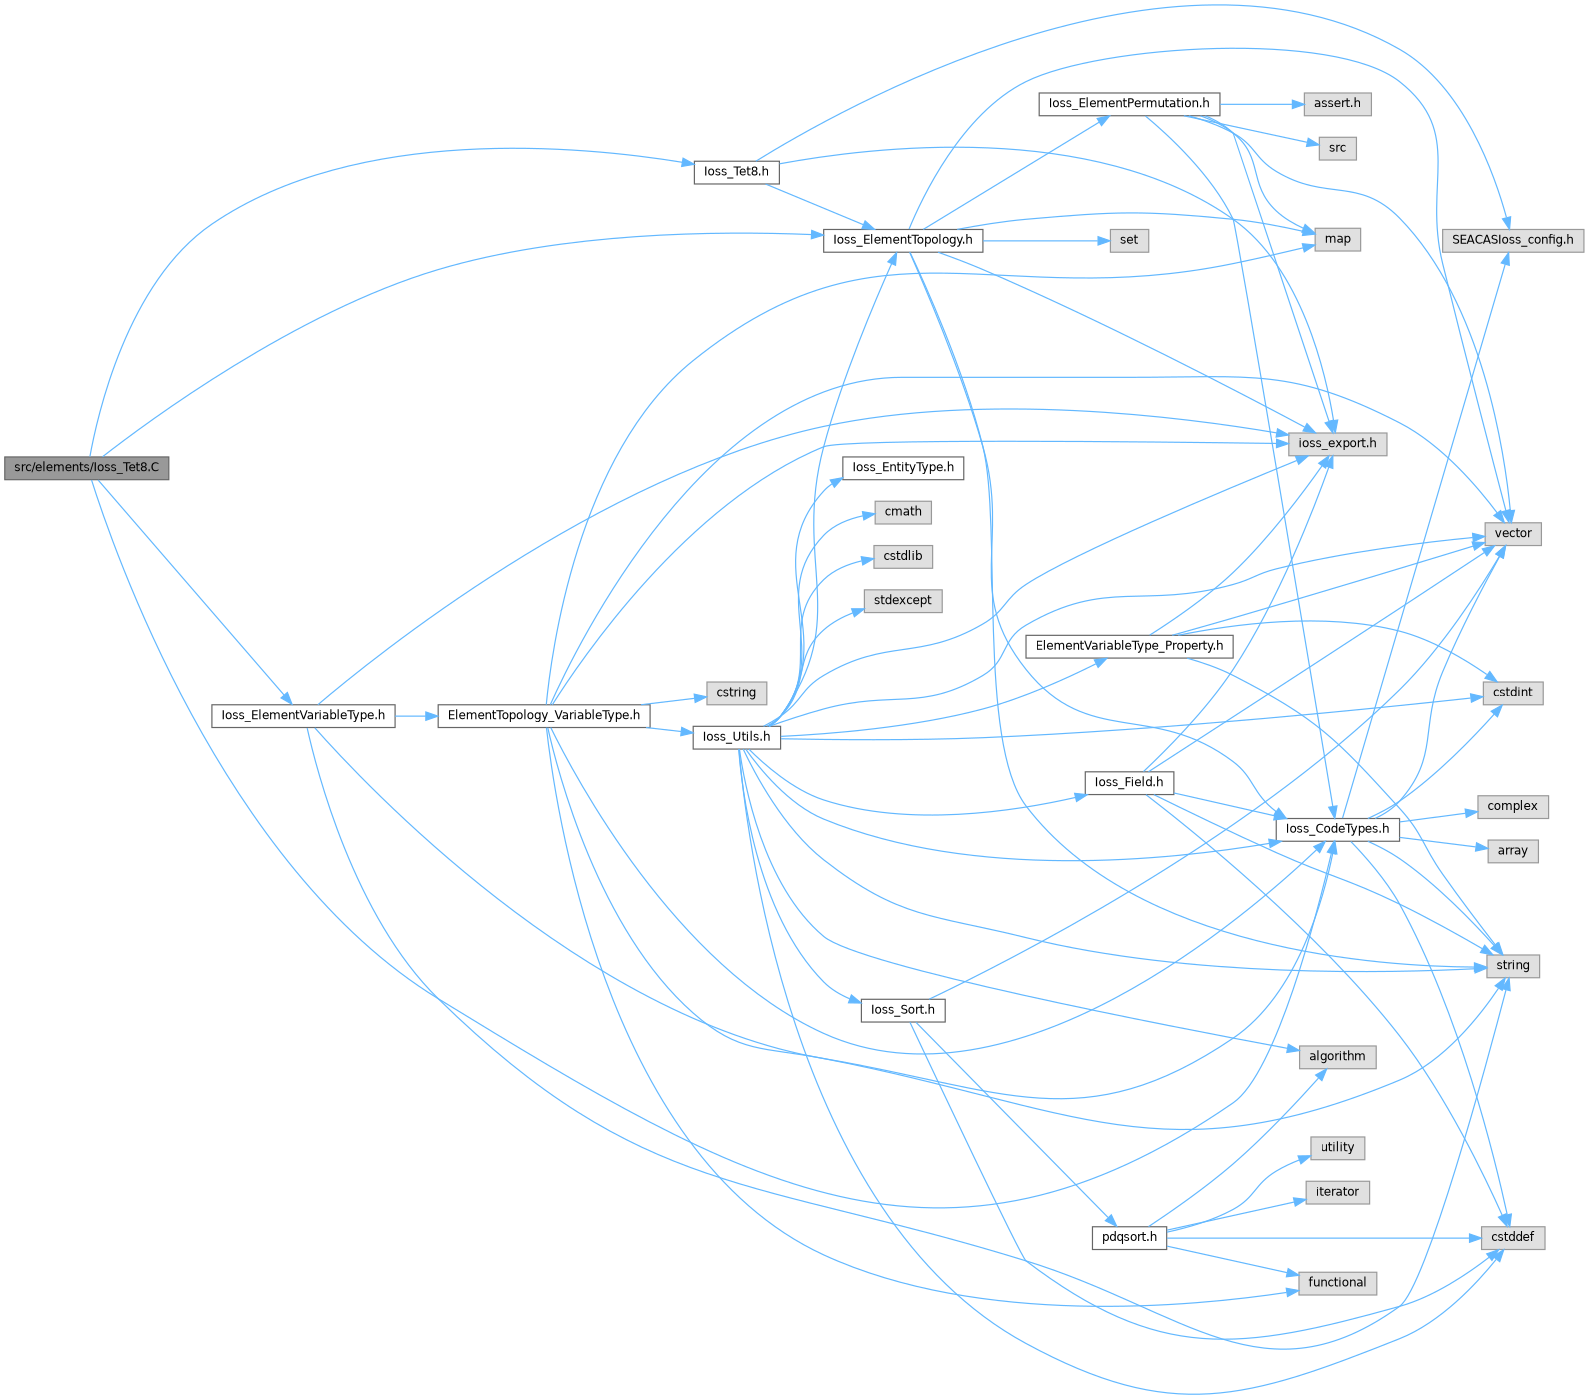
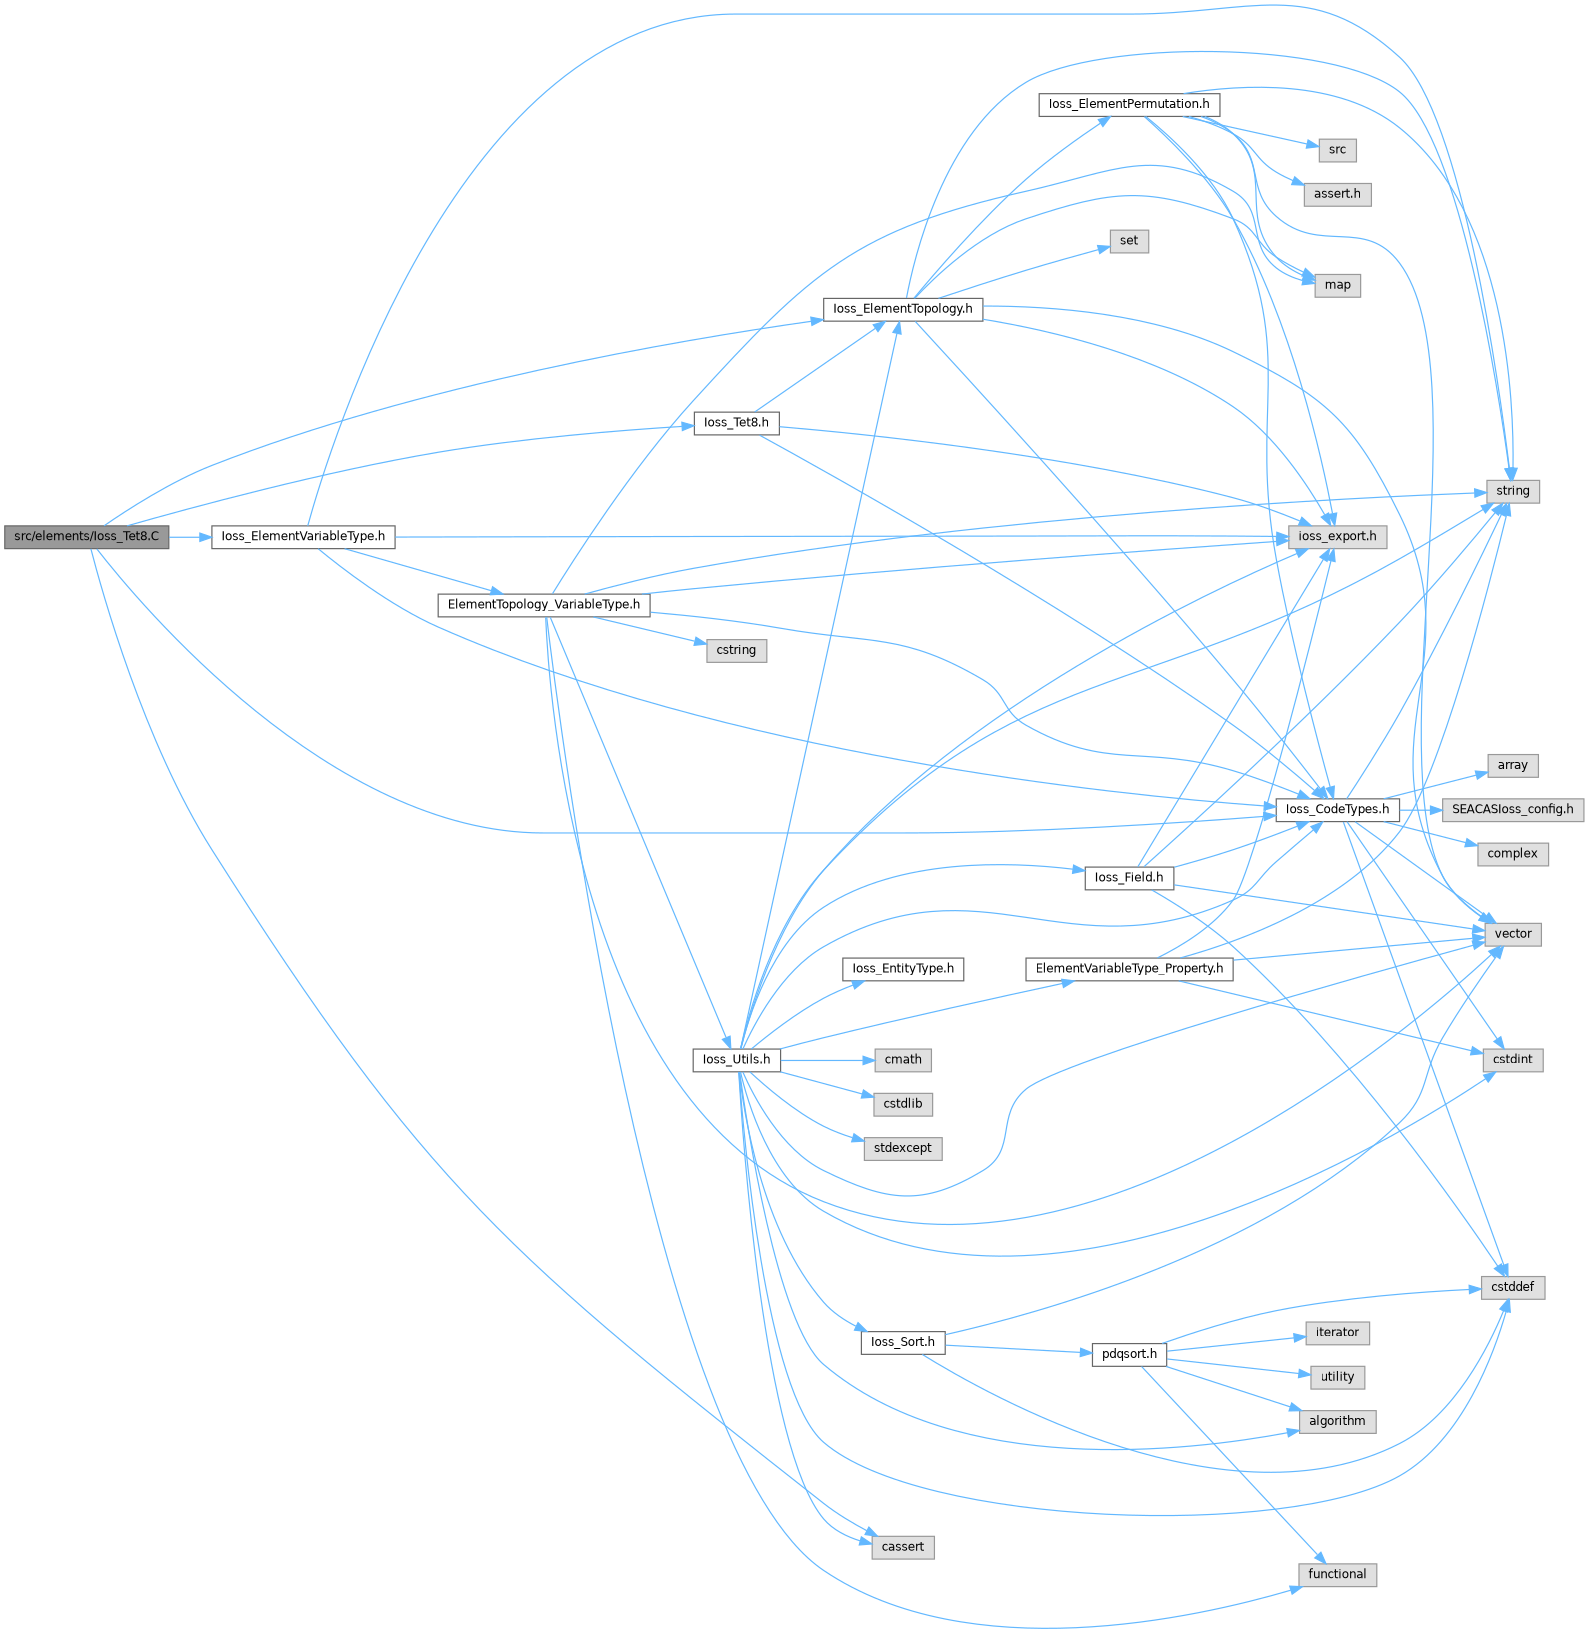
edge "Ioss_Tet8.h" -> "SEACASIoss_config.h": now "Ioss_Tet8.h" -> "Ioss_CodeTypes.h"
edge "Ioss_ElementPermutation.h" -> "string": added
node "cassert": added
